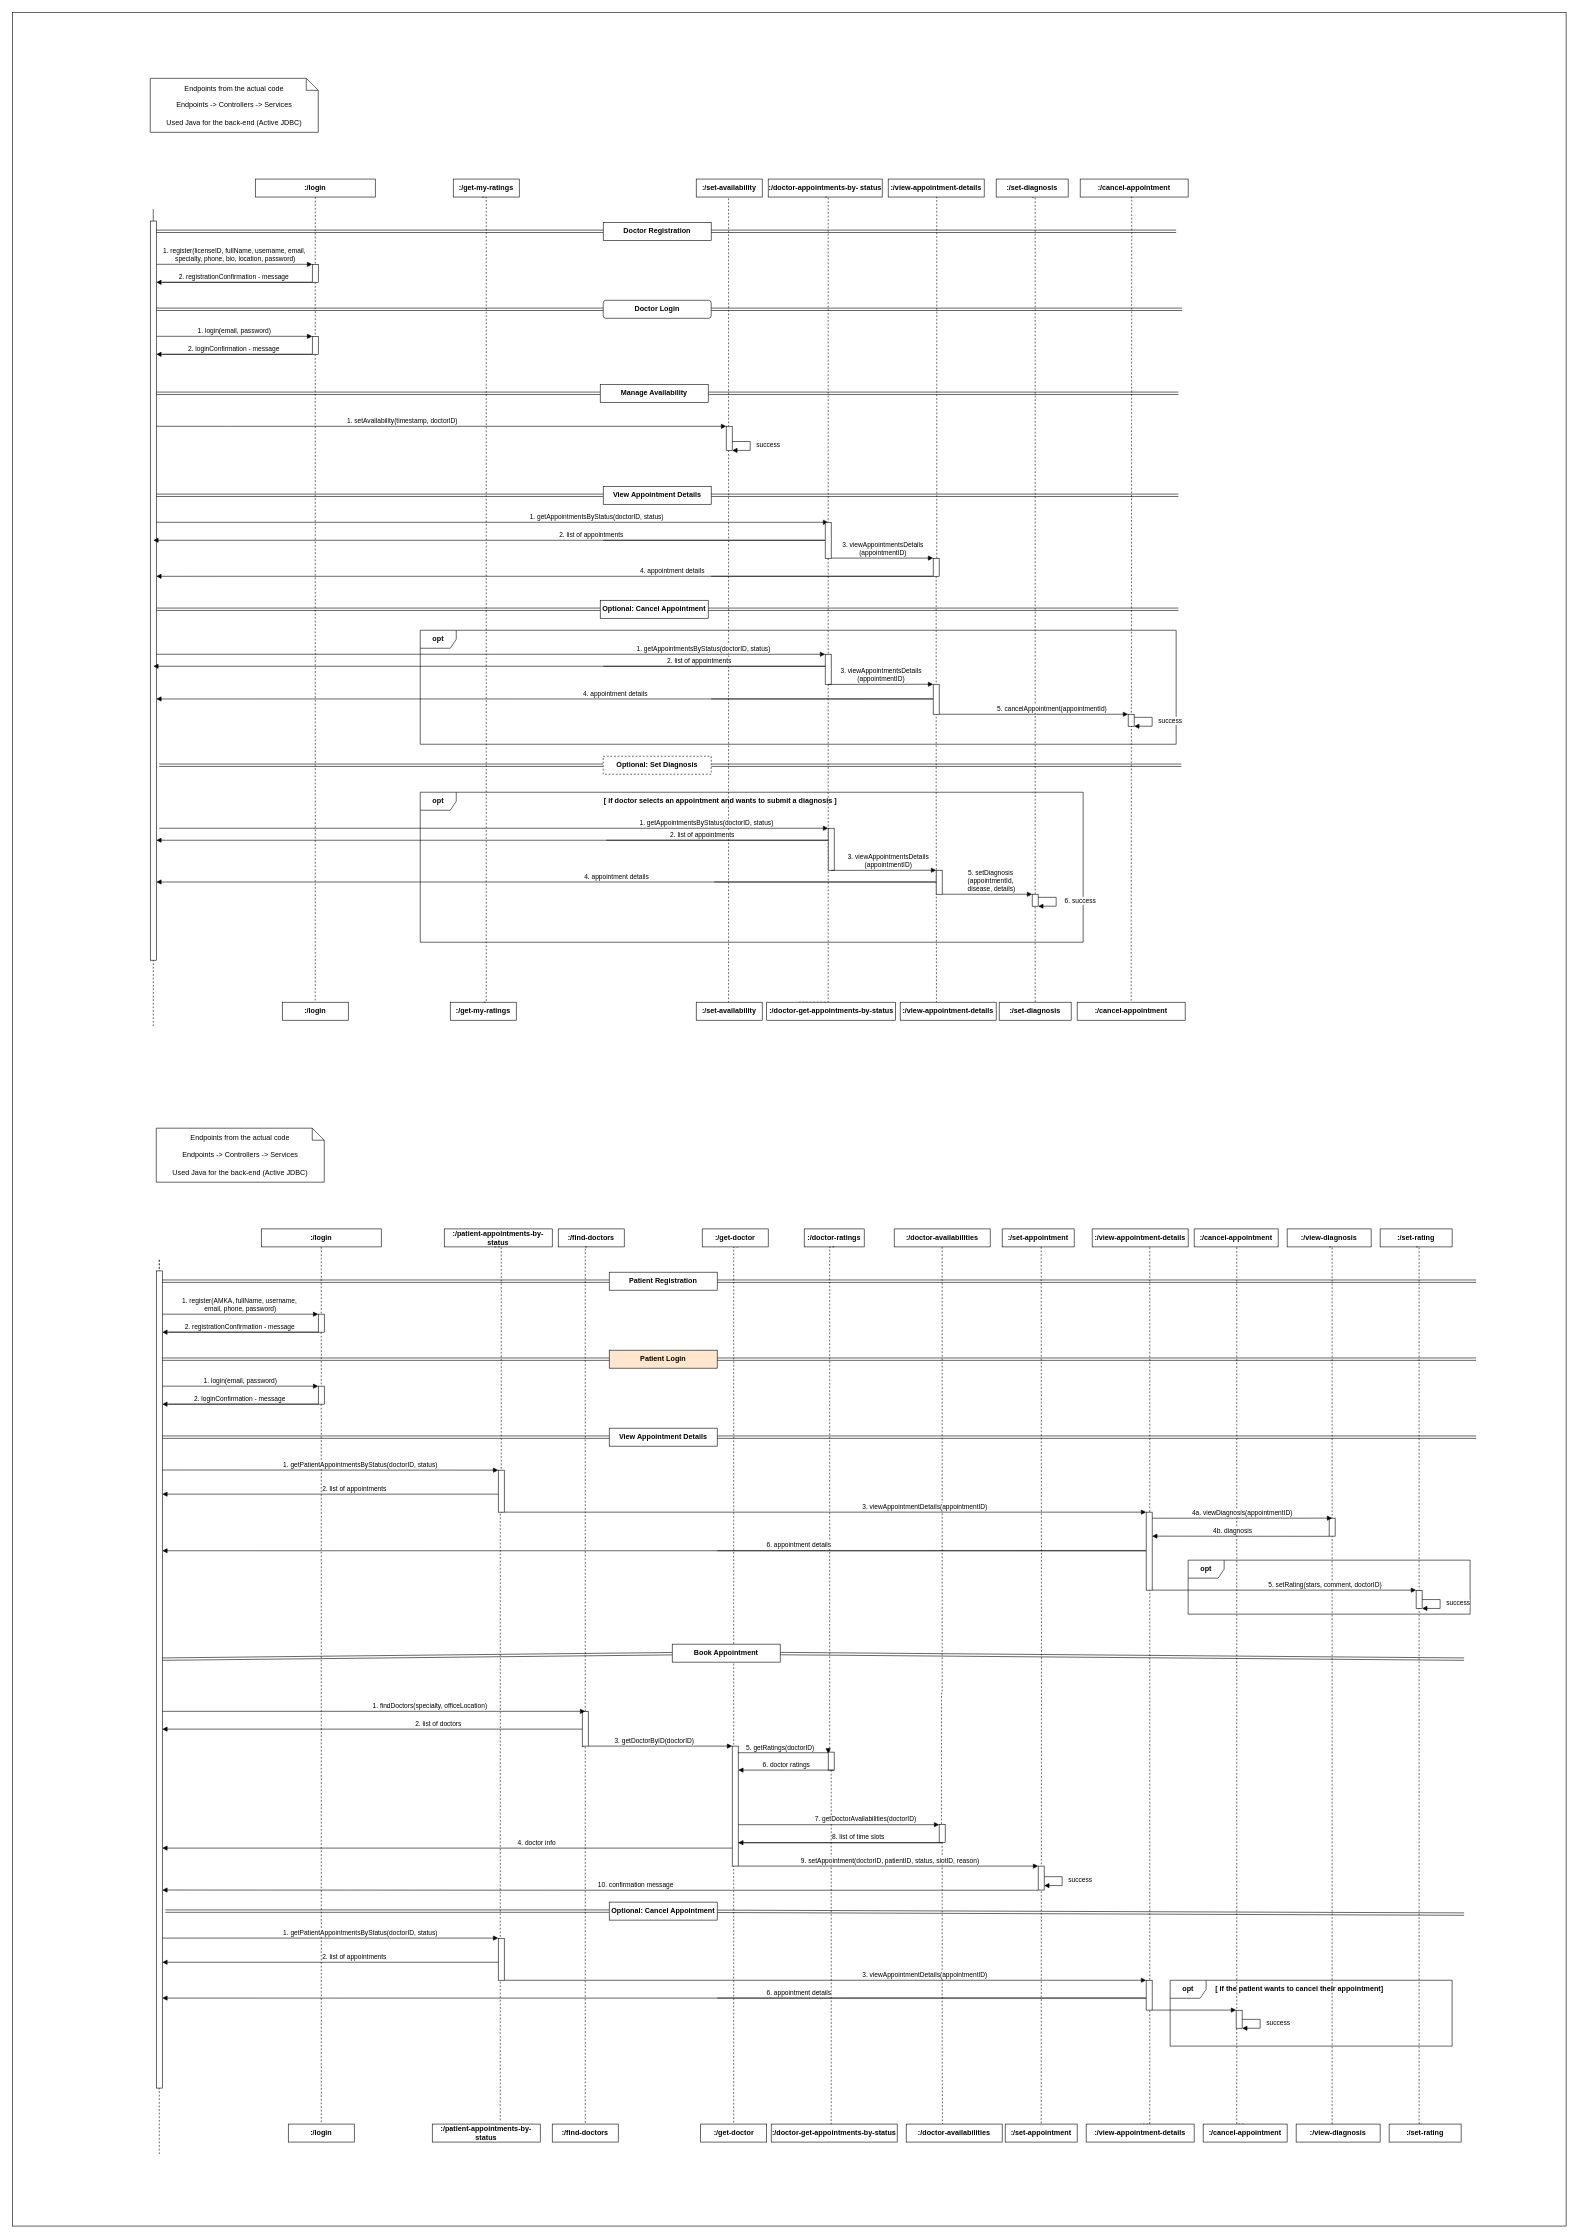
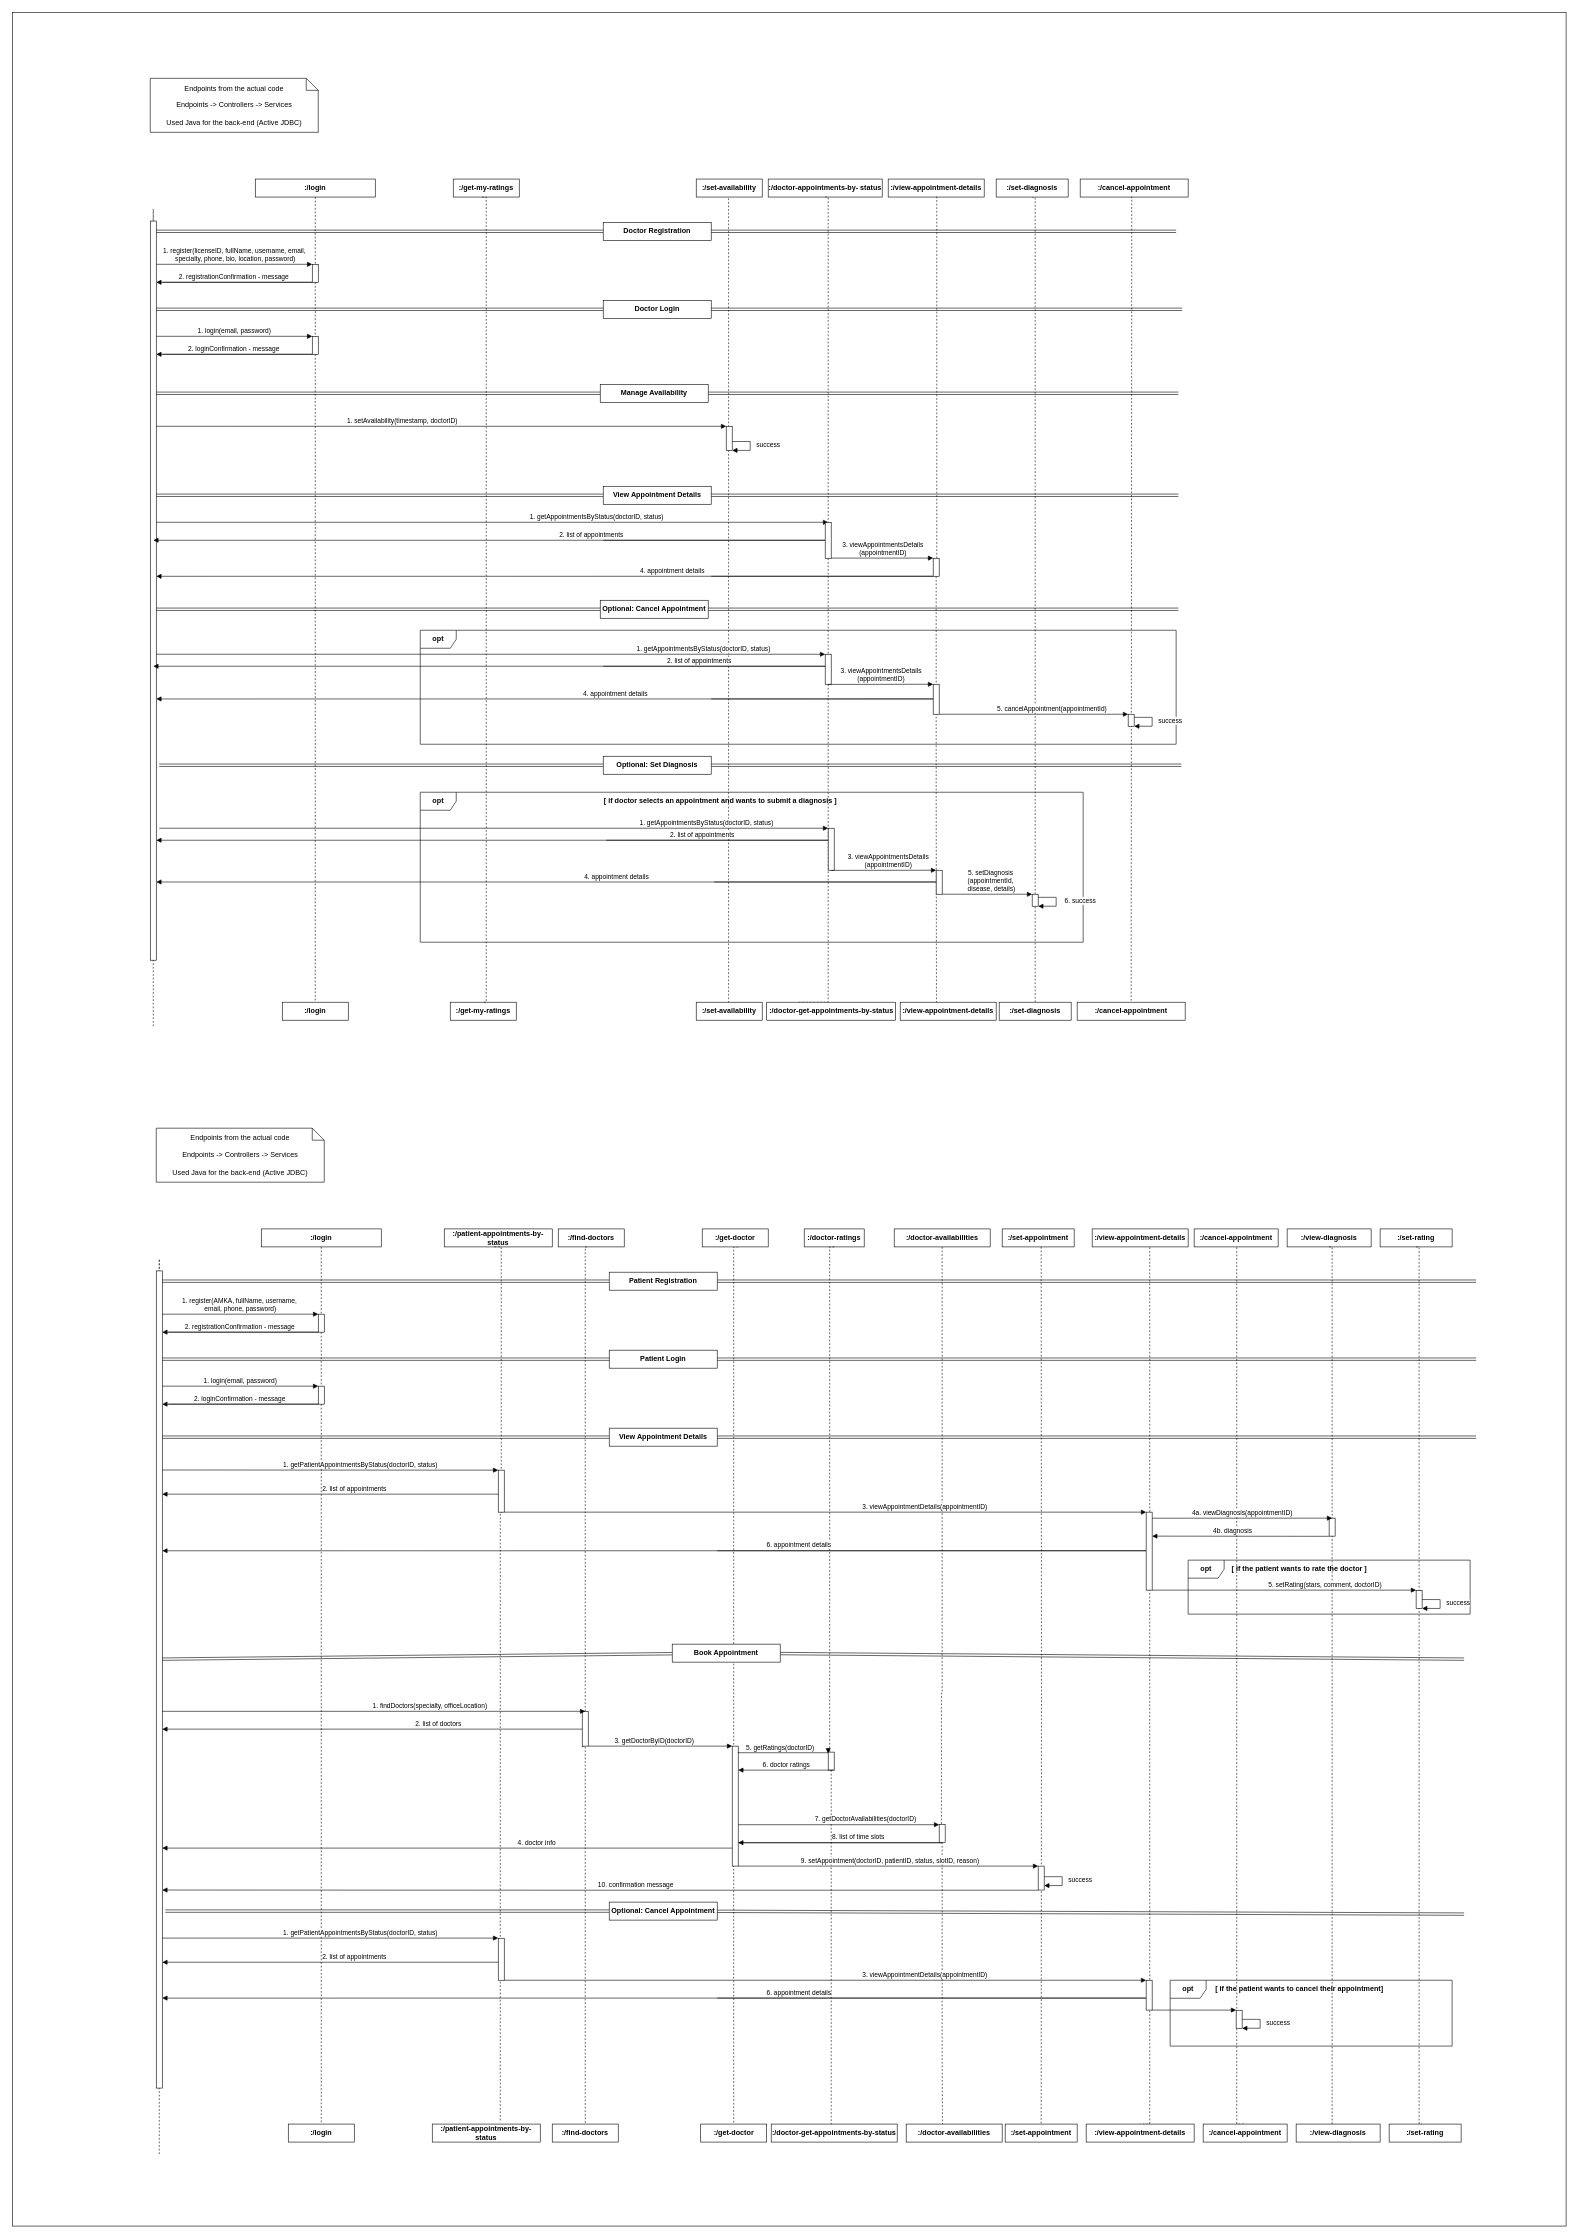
node "Doctor Login": shape rounded rectangle -> rectangle
node "Optional: Set Diagnosis": style dashed -> solid
node "Patient Login": fillcolor #ffe6cc -> #ffffff
node "[ if the patient wants to rate the doctor ]": added
